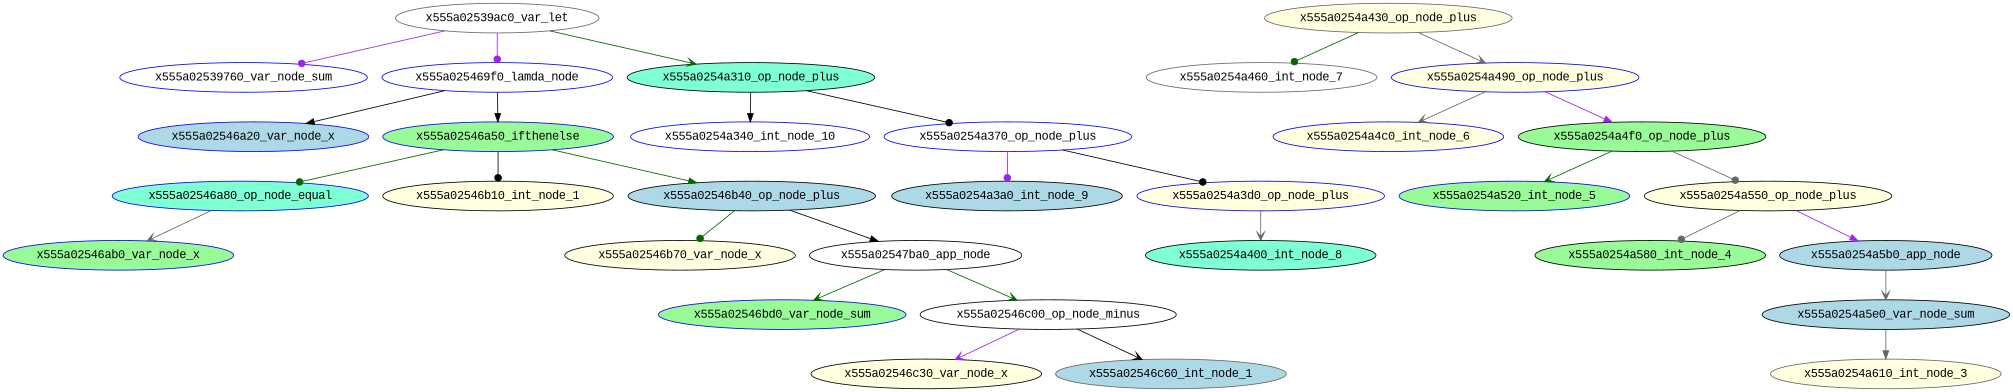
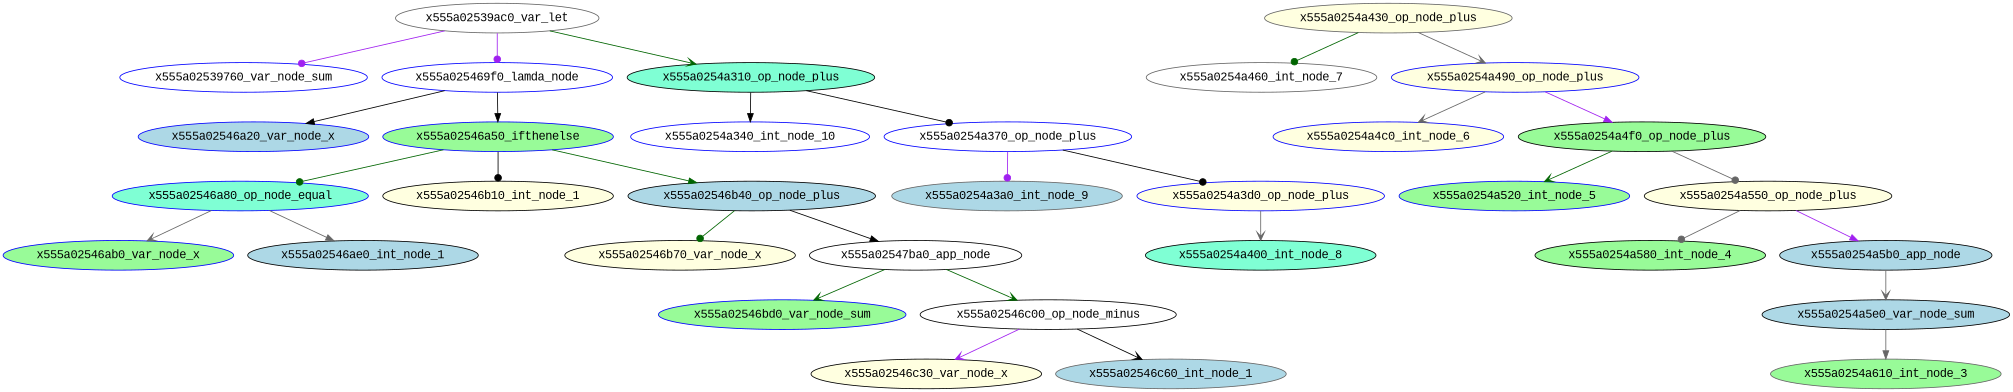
node "x555a0254a3a0_int_node_9": color black -> gray40
node "x555a02546ae0_int_node_1": added
node "x555a0254a610_int_node_3": fillcolor lightyellow -> palegreen
